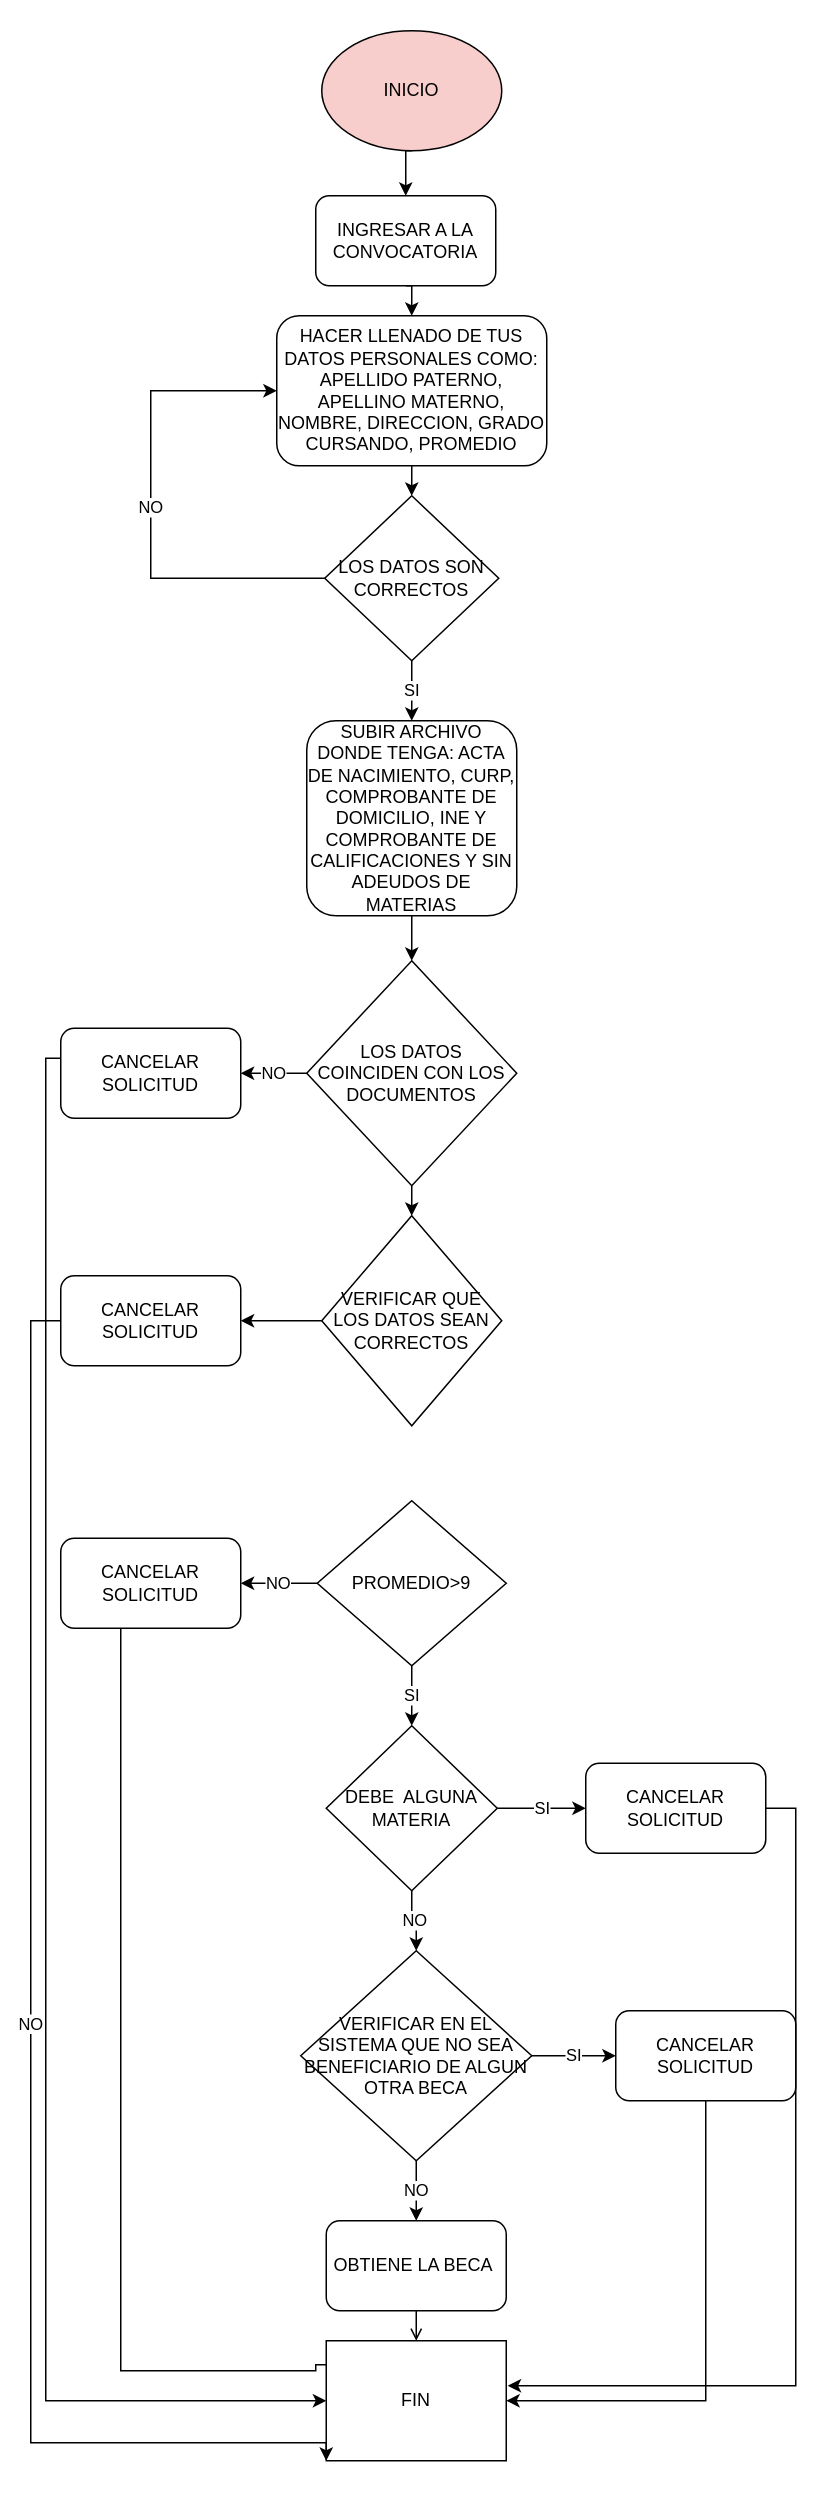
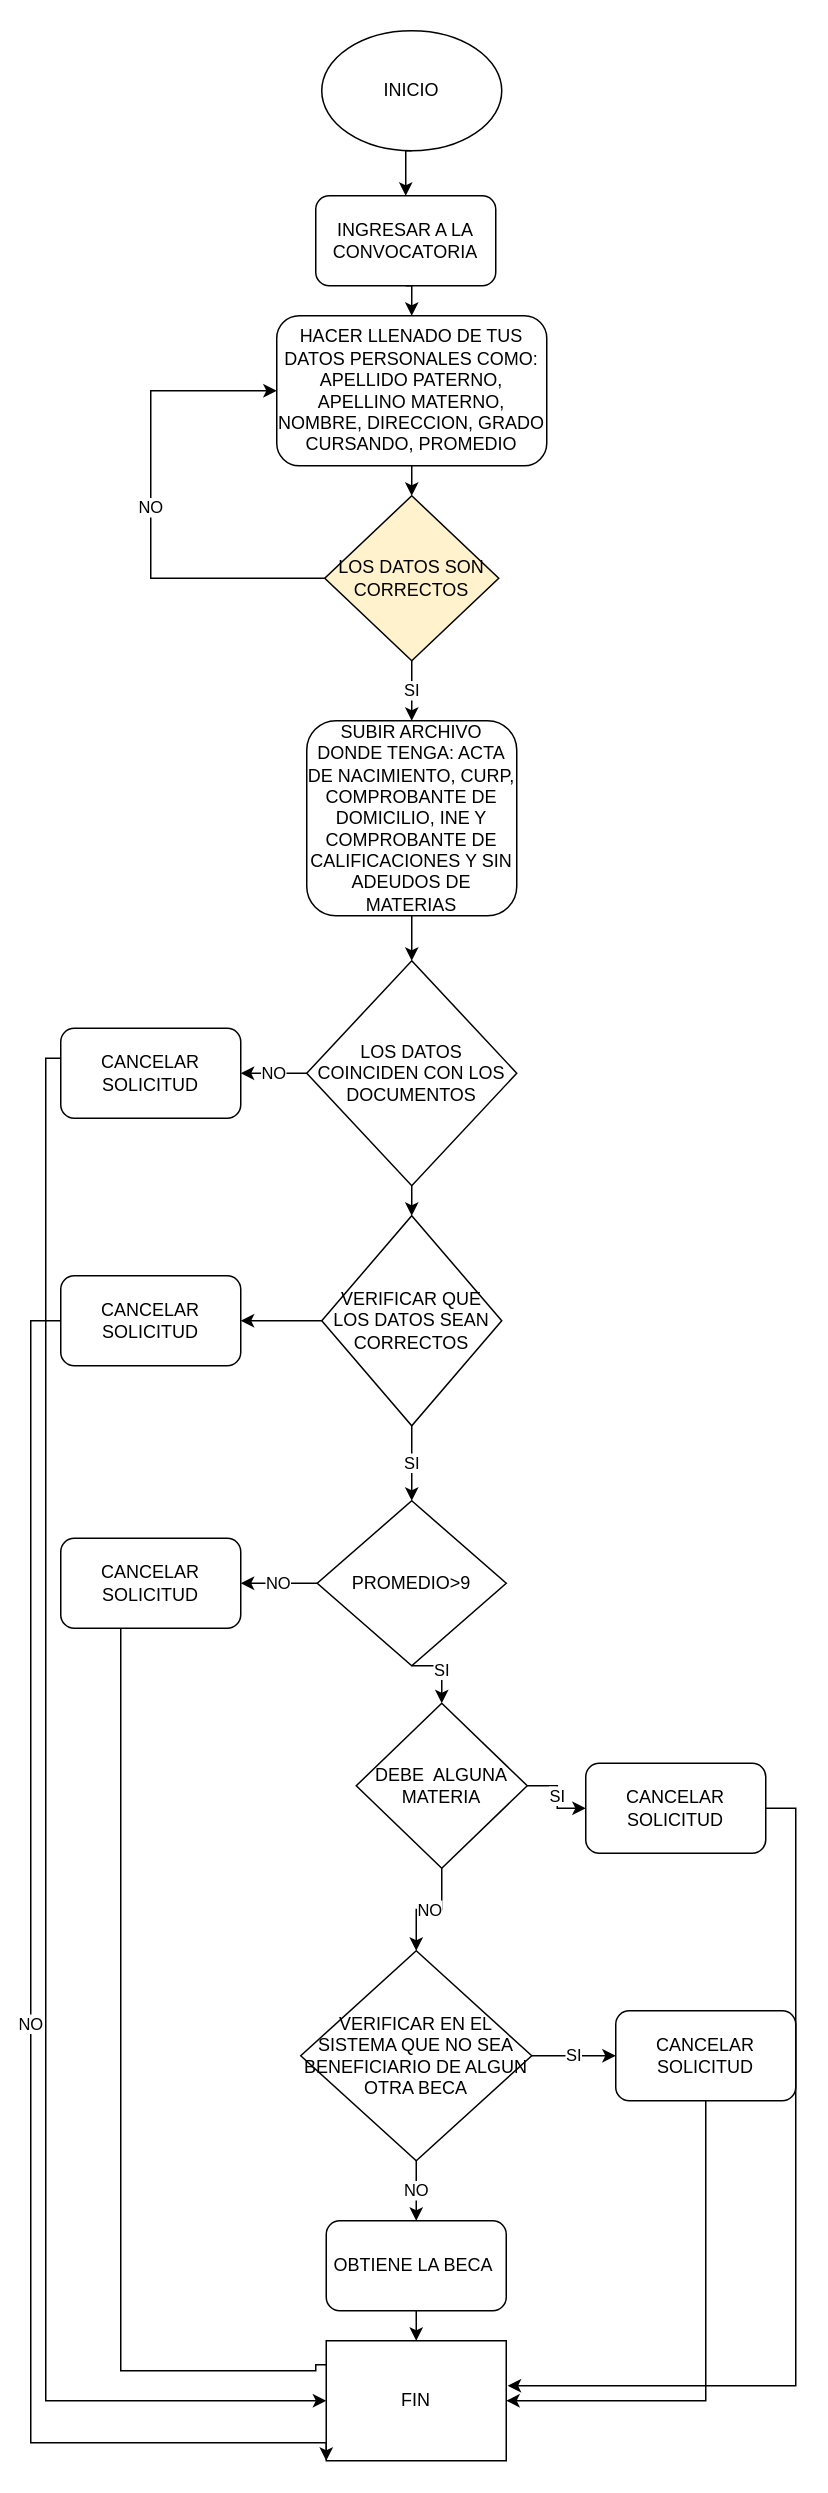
node "INICIO": fillcolor #f8cecc -> #ffffff
node "LOS DATOS SON CORRECTOS": fillcolor #ffffff -> #fff2cc
edge "VERIFICAR QUE LOS DATOS SEAN CORRECTOS" -> "PROMEDIO>9": added, label "SI"
node "DEBE ALGUNA MATERIA": moved (412, 1808) -> (442, 1786)
edge "OBTIENE LA BECA" -> "FIN": arrowhead open -> classic
